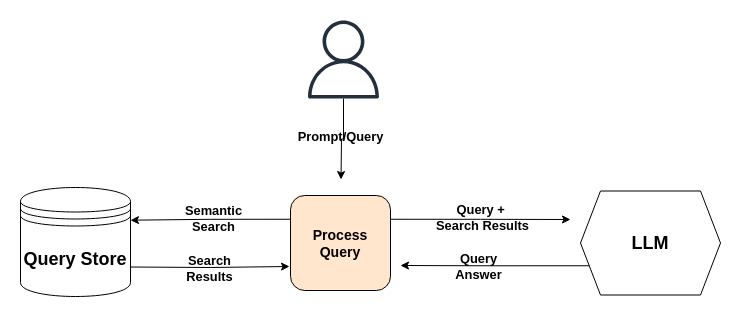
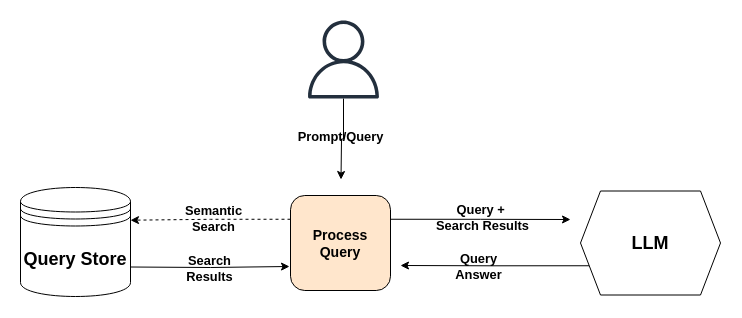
edge "Process Query" -> "Query Store": style solid -> dashed
